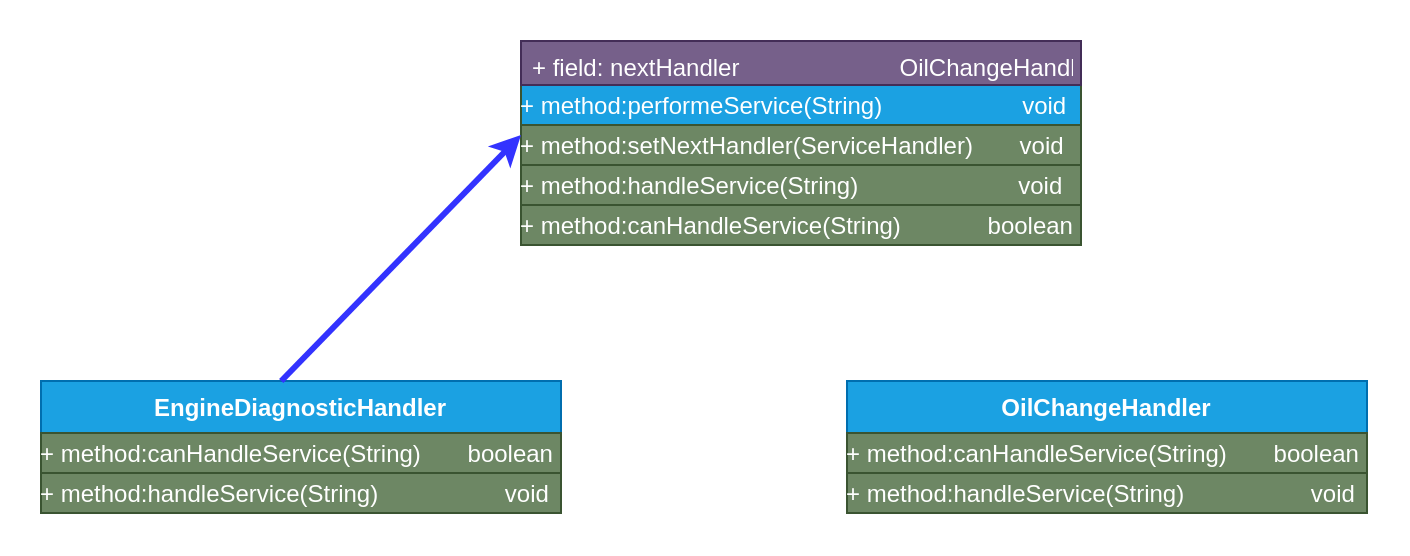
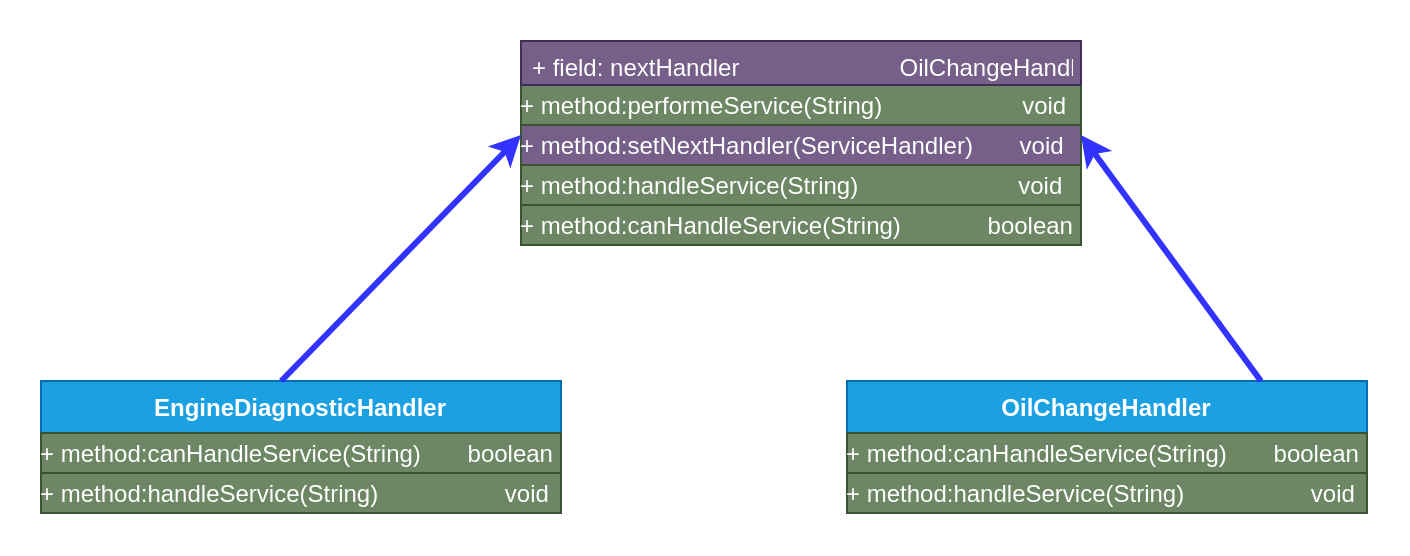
node "+ method:performeService(String) void": fillcolor #1ba1e2 -> #6d8764
node "+ method:setNextHandler(ServiceHandler) void": fillcolor #6d8764 -> #76608a
edge "OilChangeHandler" -> "+ method:setNextHandler(ServiceHandler) void": added
